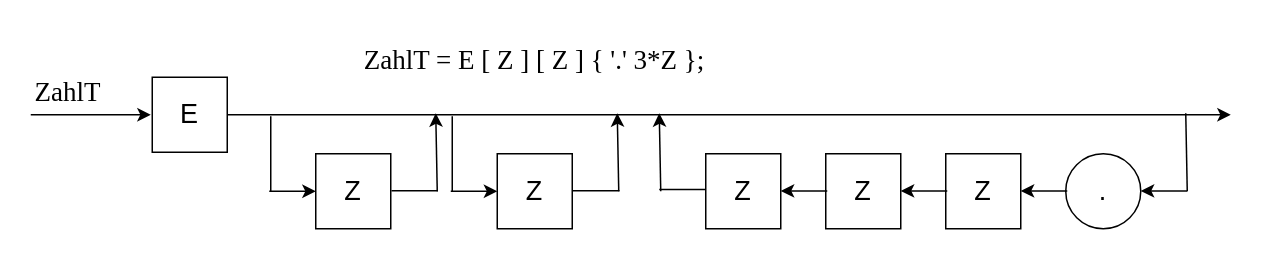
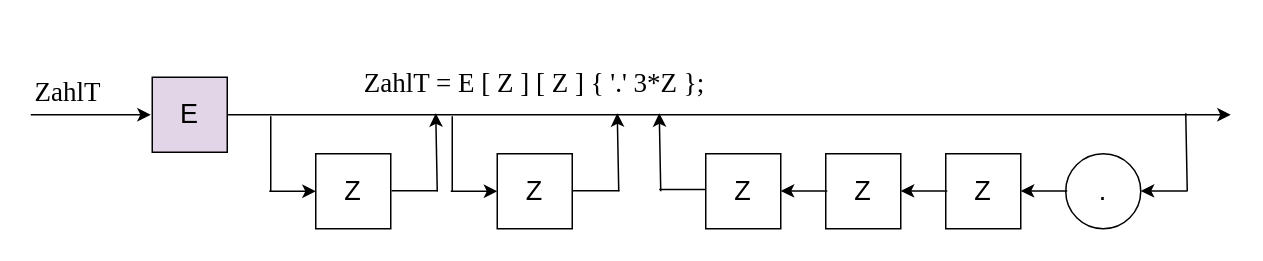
node "ZahlT = E [ Z ] [ Z ] { '.' 3*Z };": moved (535, 61) -> (535, 83)
node "E": fillcolor #ffffff -> #e1d5e7
